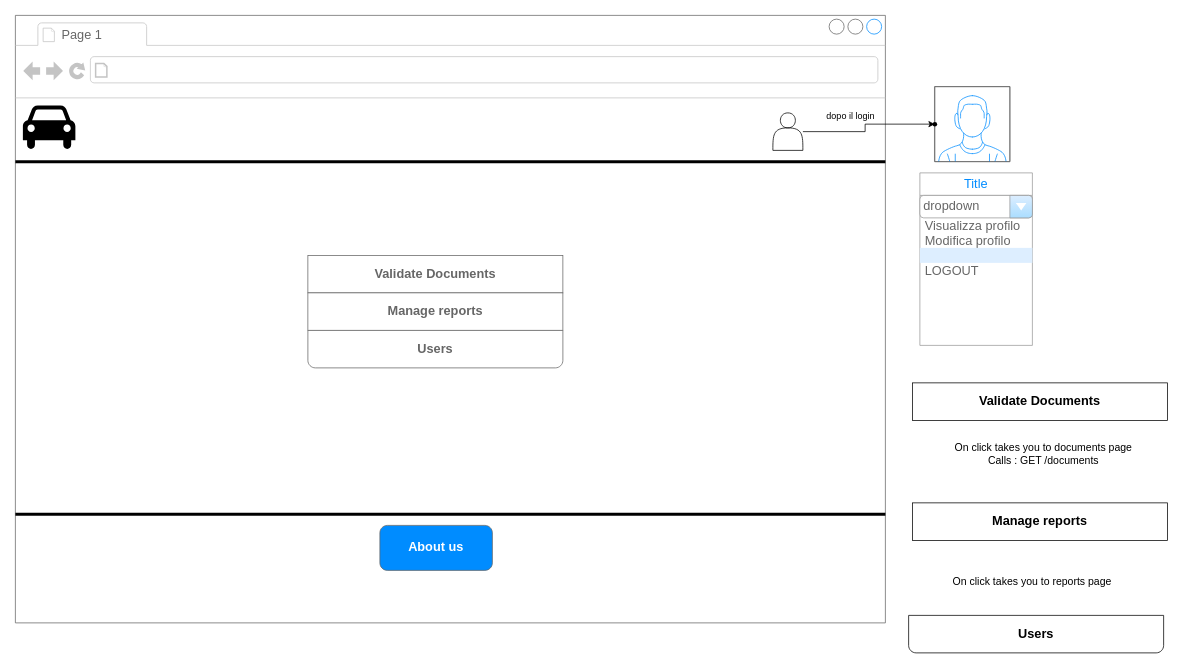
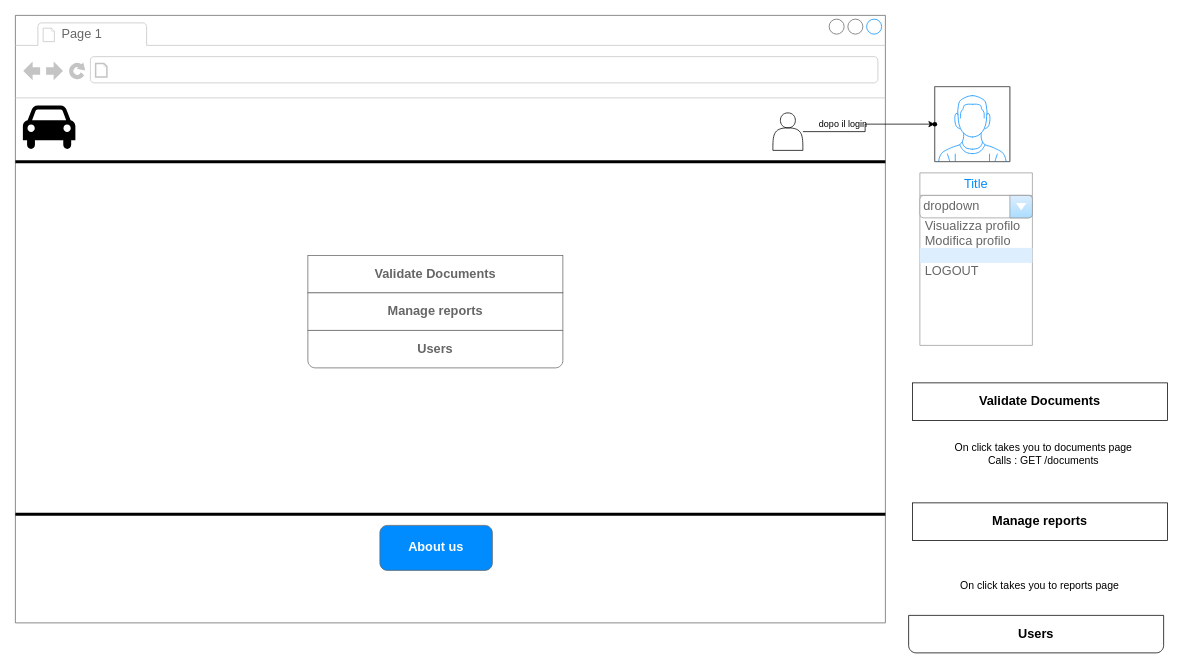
node "Page 1": size 135x23 -> 83x20
node "dopo il login": moved (852, 117) -> (844, 124)
node "On click takes you to reports page": moved (1032, 582) -> (1040, 585)
